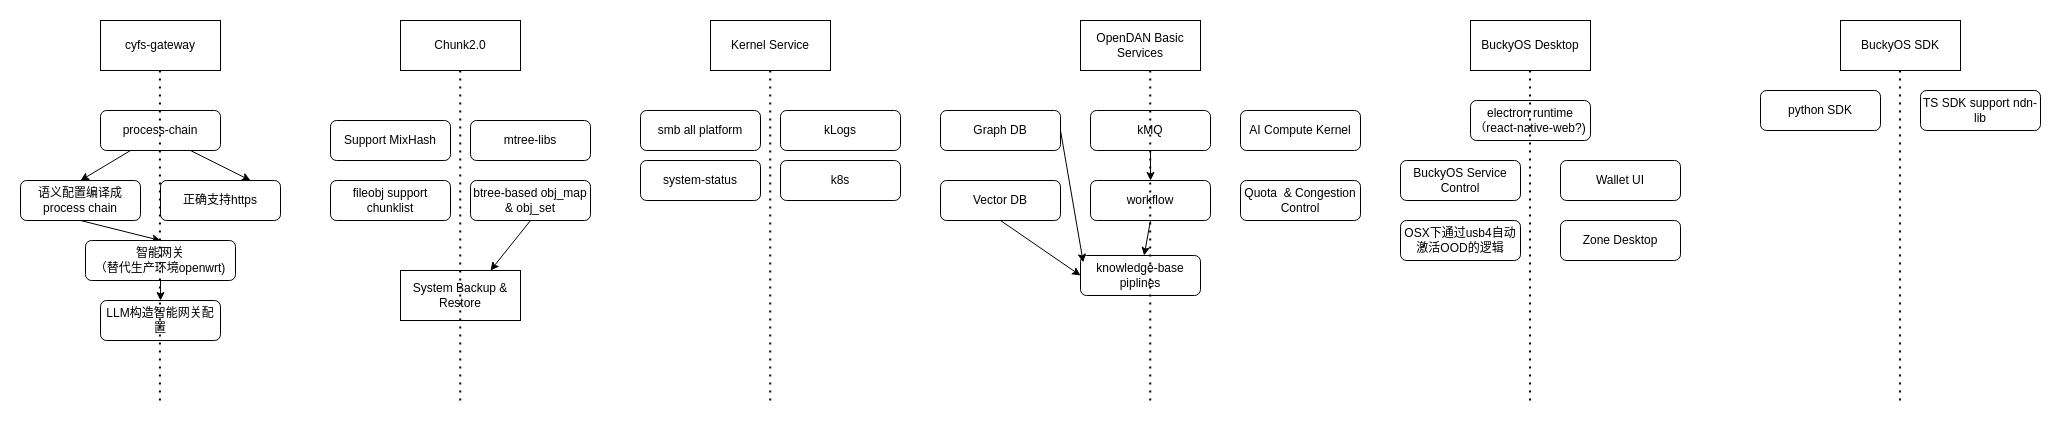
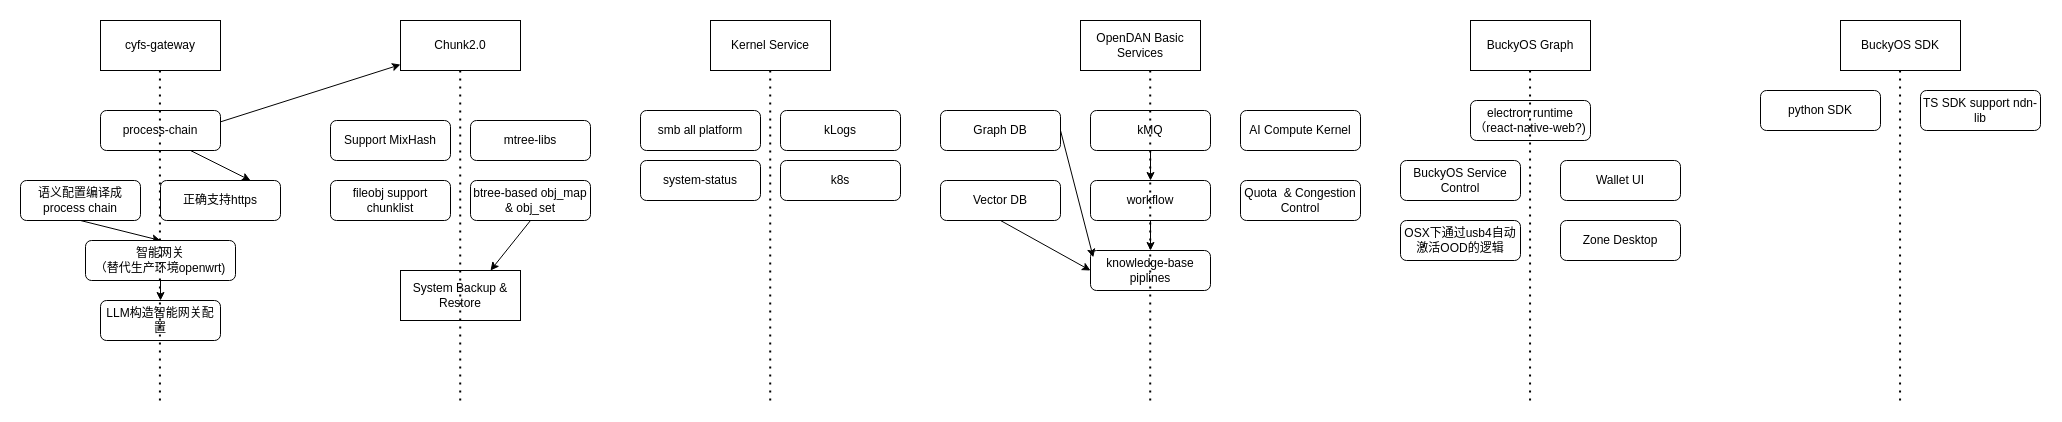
node "BuckyOS Desktop": label "BuckyOS Desktop" -> "BuckyOS Graph"
edge "process-chain" -> "语义配置编译成process chain": now "process-chain" -> "Chunk2.0"
node "knowledge-base piplines": moved (1141, 276) -> (1151, 271)
